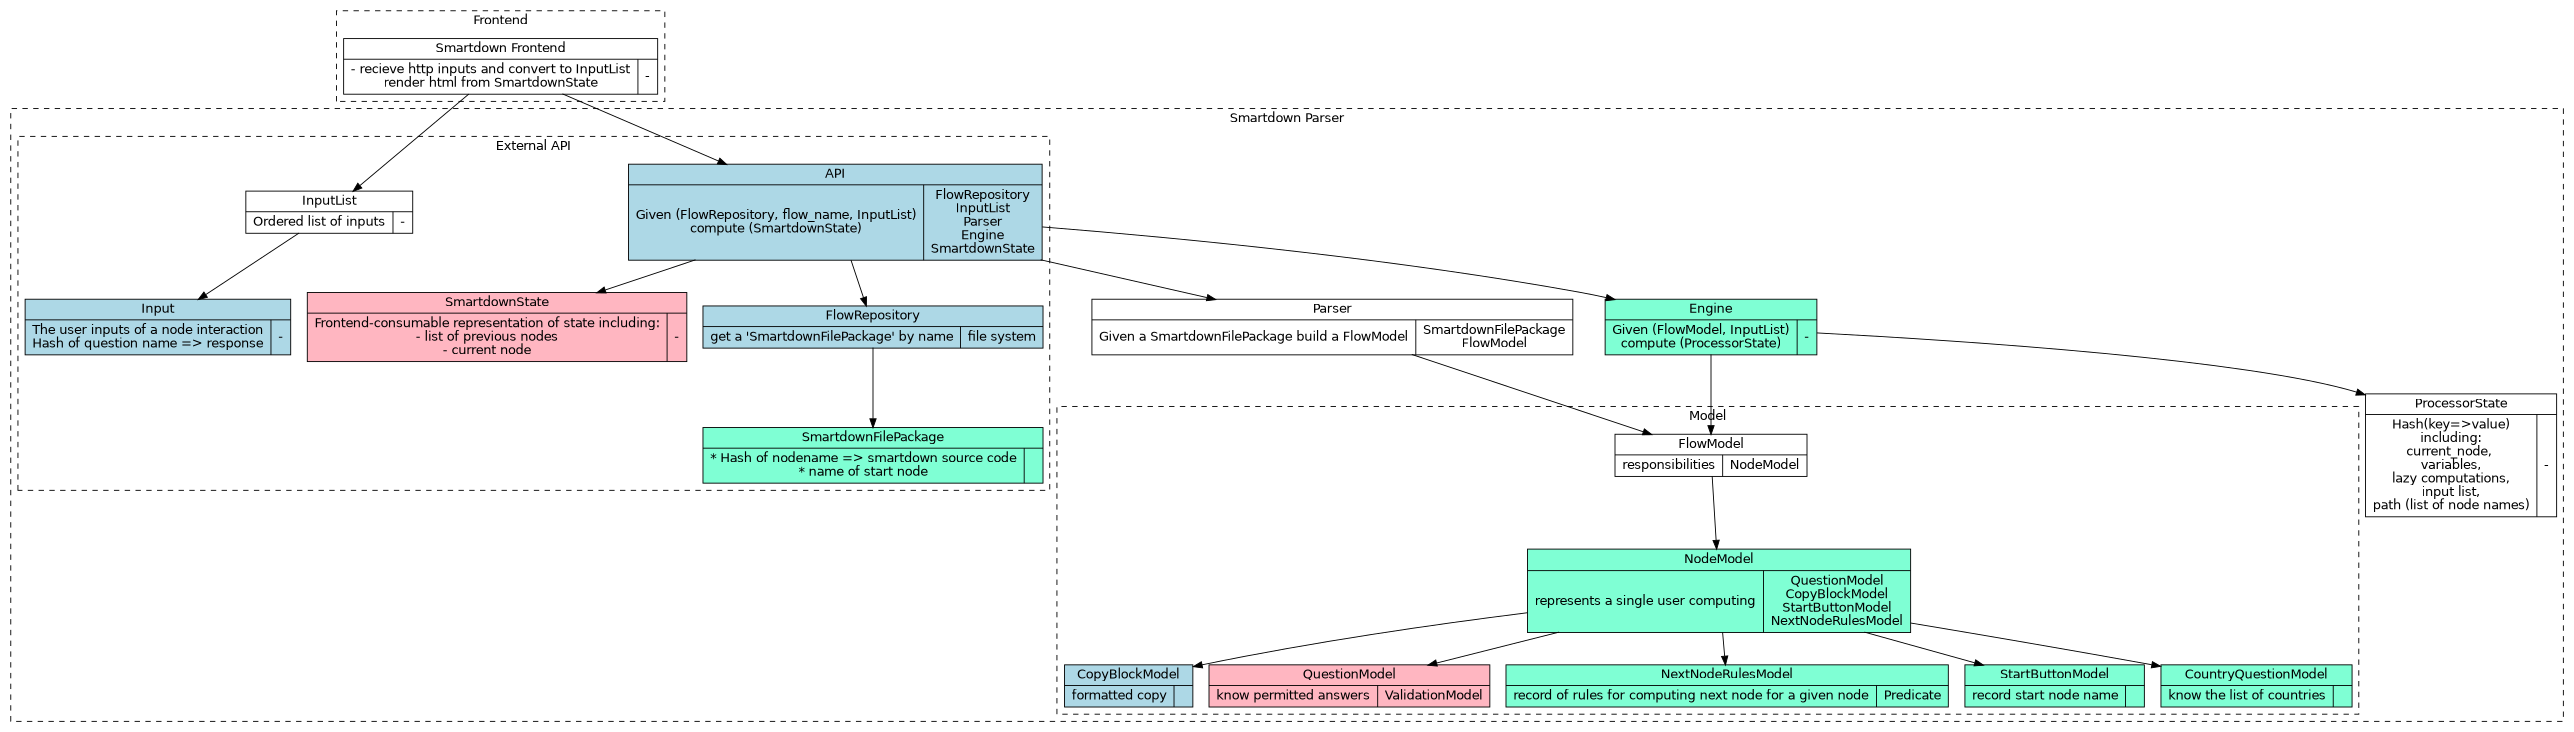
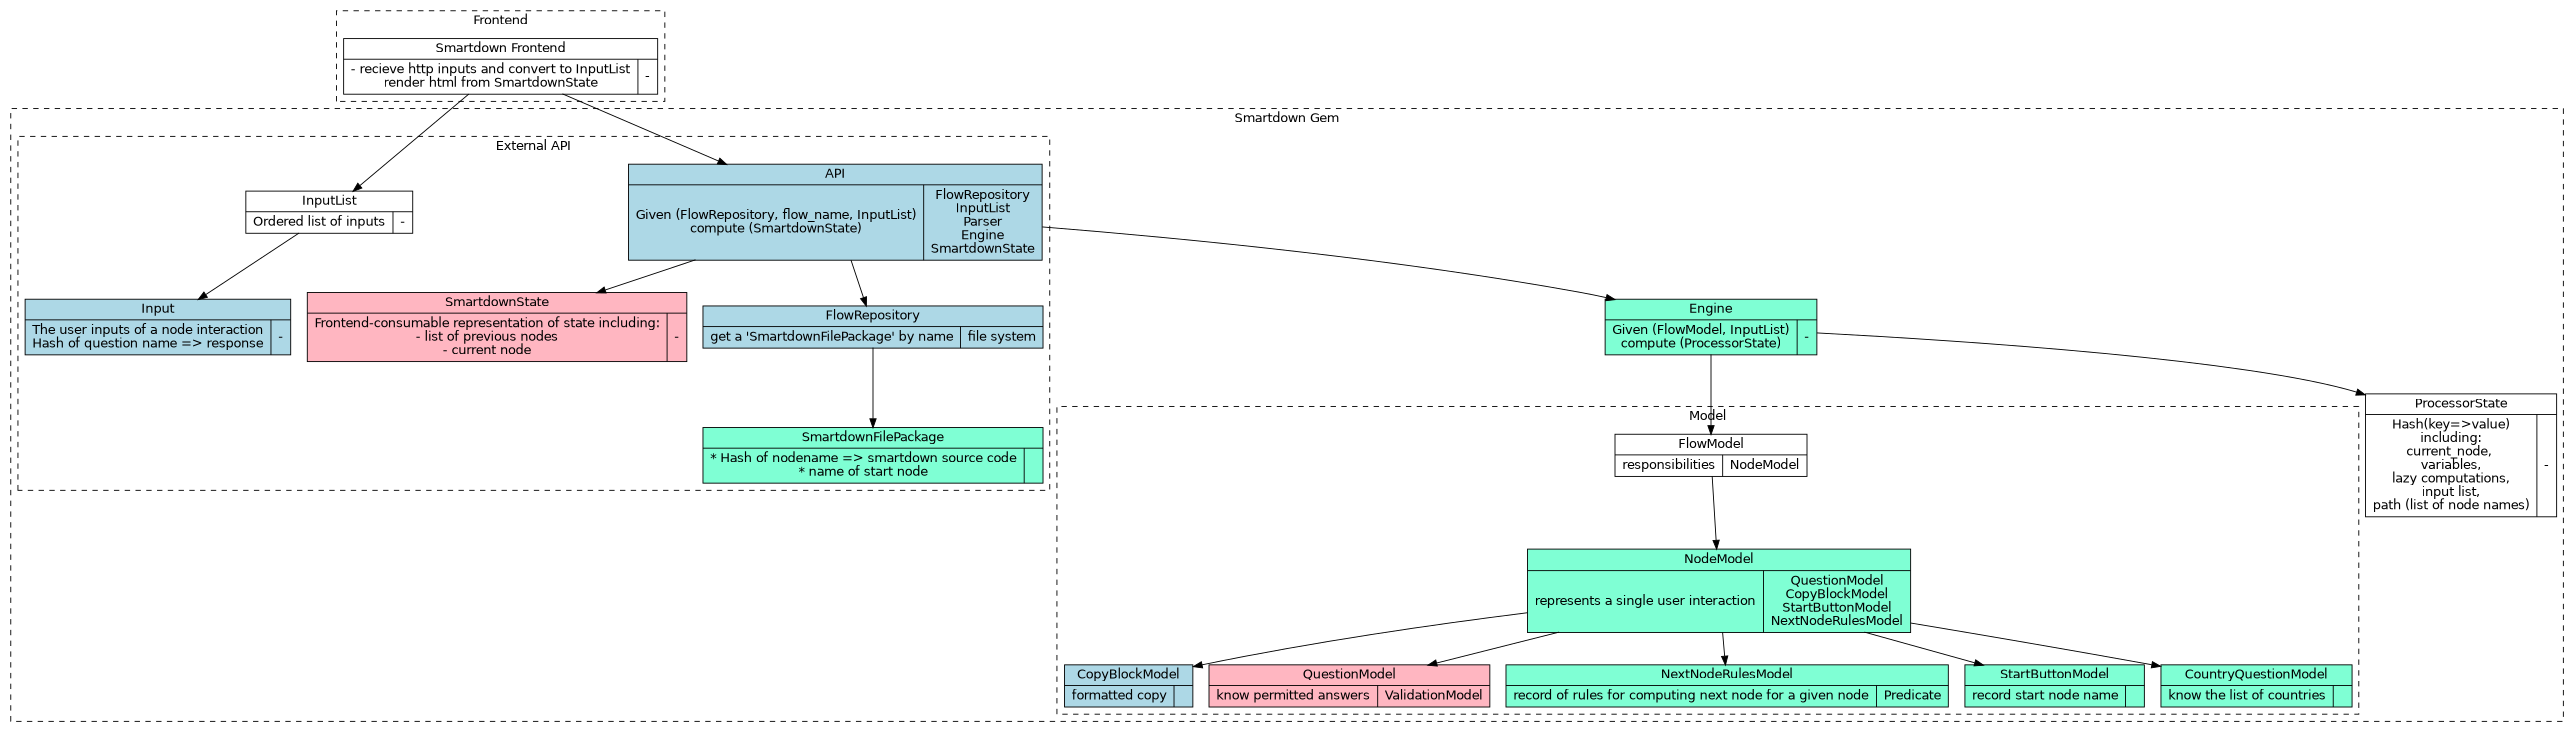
cluster "Smartdown Parser": label "Smartdown Parser" -> "Smartdown Gem"
node "Parser": removed
node "NodeModel": text "represents a single user computing" -> "represents a single user interaction"
